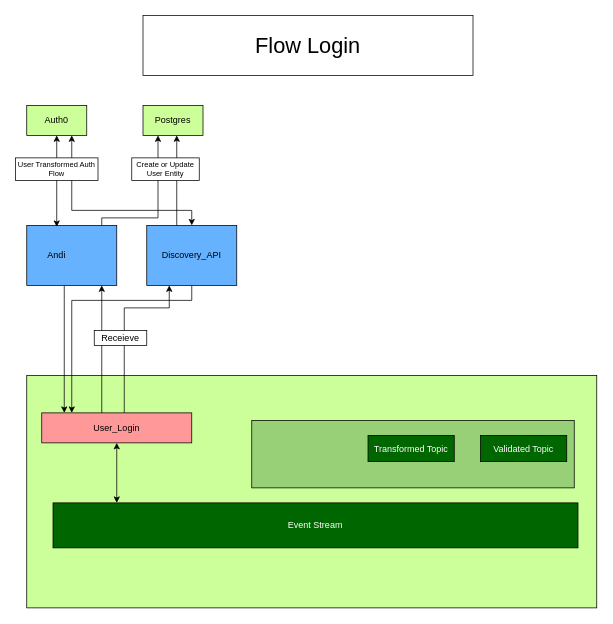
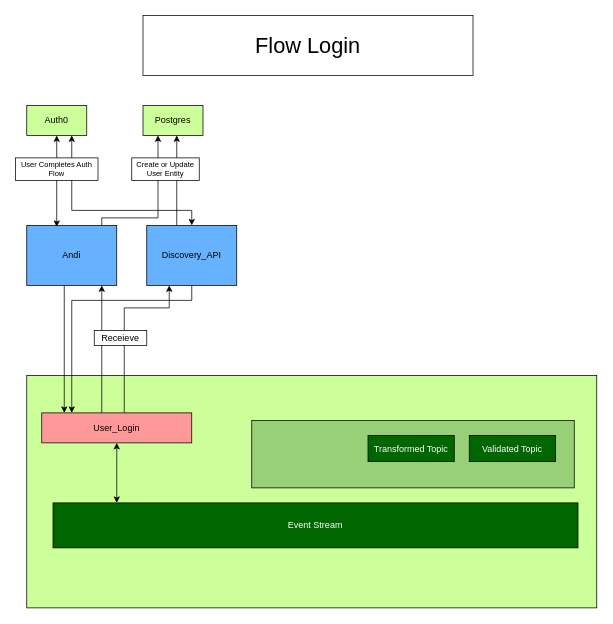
node "User Transformed Auth Flow": label "User Transformed Auth Flow" -> "User Completes Auth Flow"
node "Andi": moved (57, 255) -> (72, 255)
node "Validated Topic": moved (524, 449) -> (512, 449)
